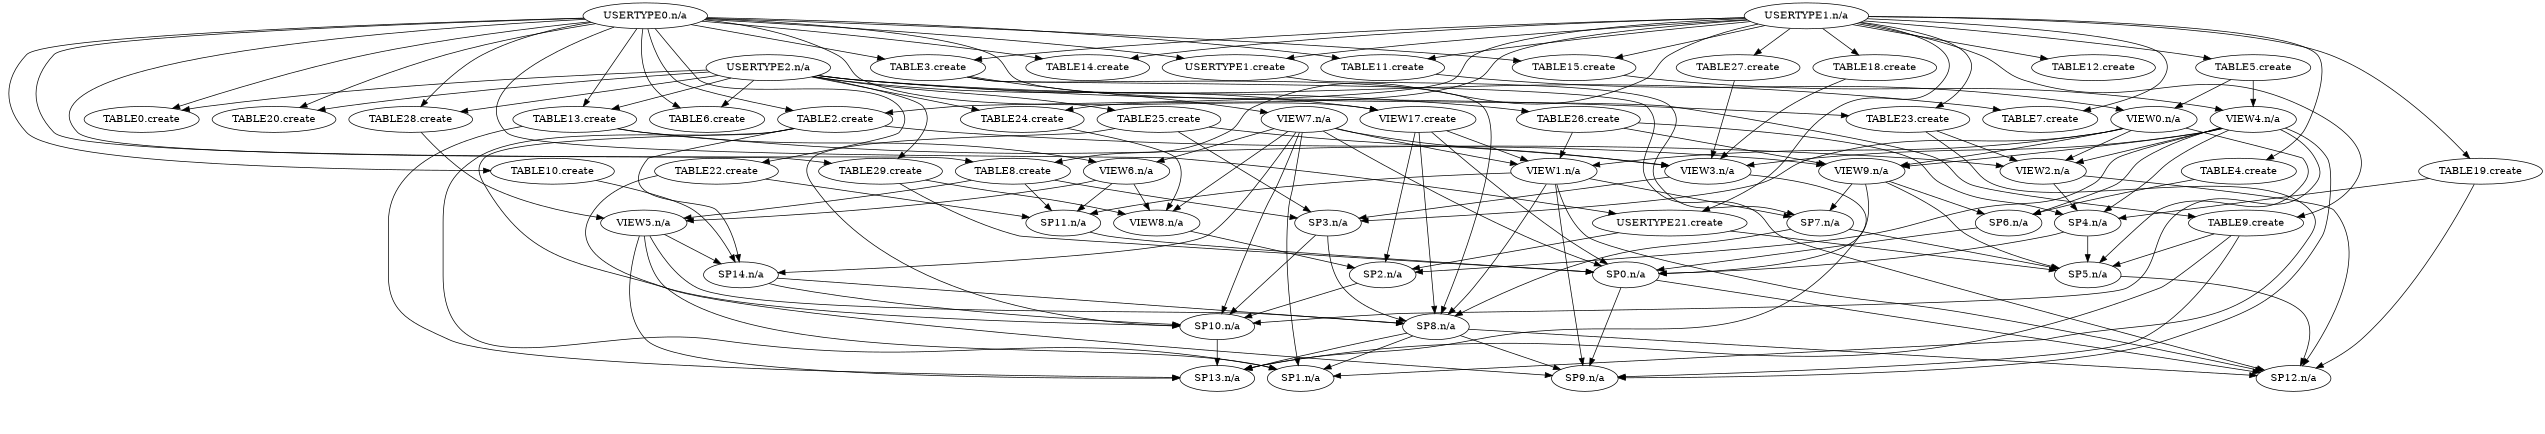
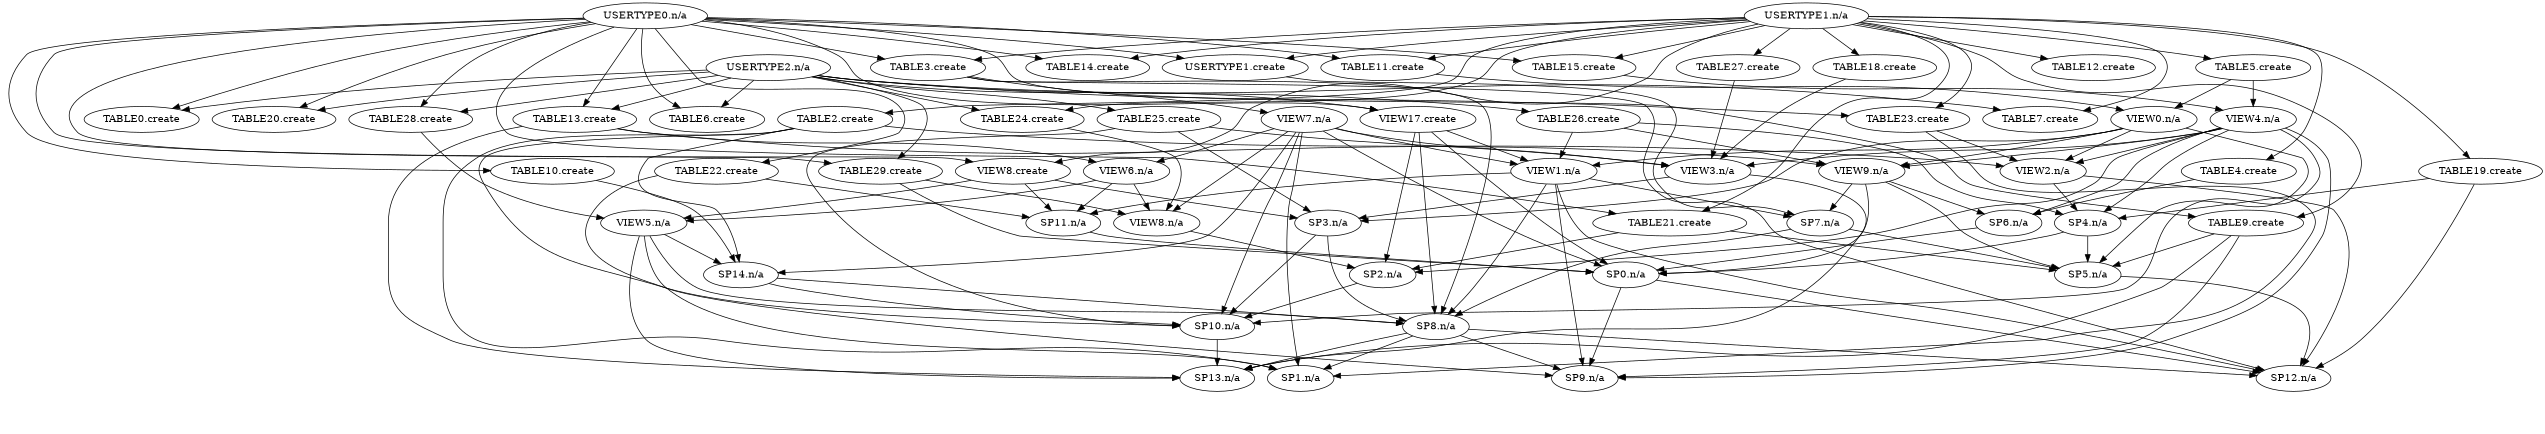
edge "USERTYPE0.n/a" -> "TABLE2.create": removed
node "TABLE8.create": label "TABLE8.create" -> "VIEW8.create"
node "USERTYPE21.create": label "USERTYPE21.create" -> "TABLE21.create"
